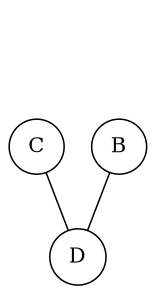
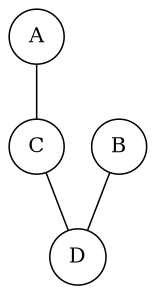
node "A": added
